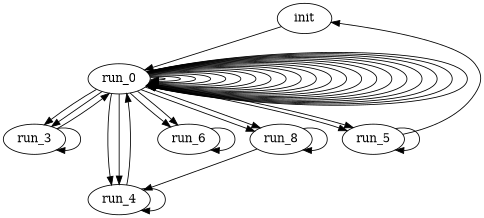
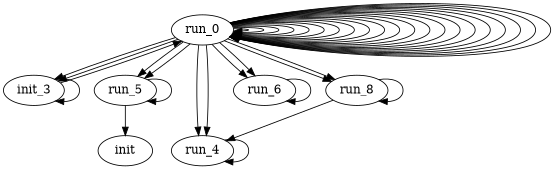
edge "init" -> "run_0": removed
node "run_3": label "run_3" -> "init_3"
edge "run_4" -> "run_0": removed
